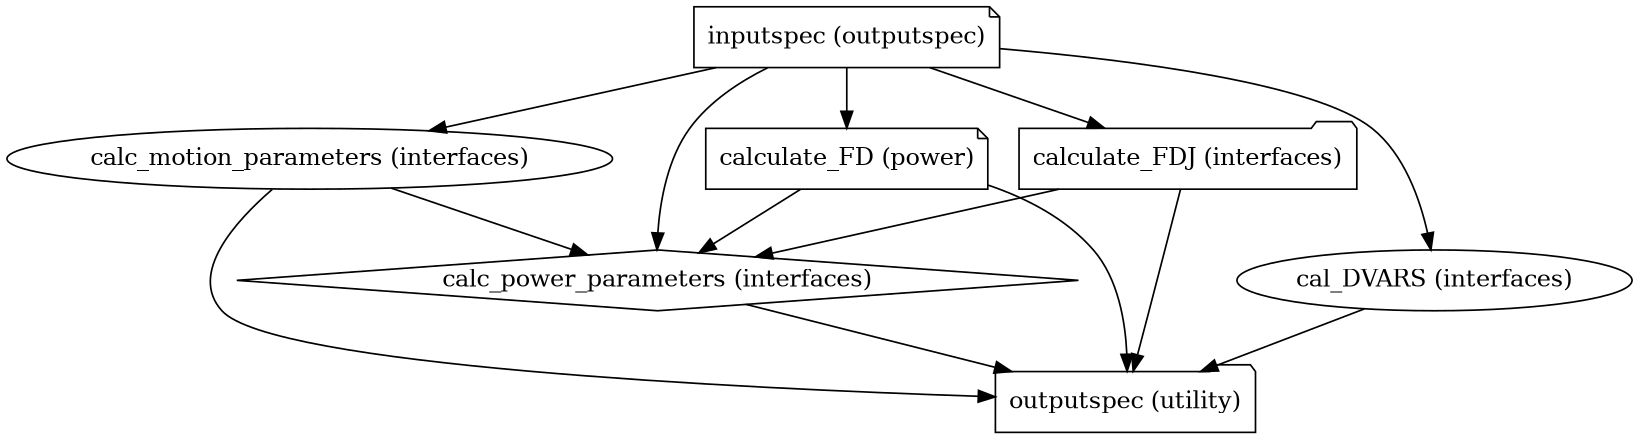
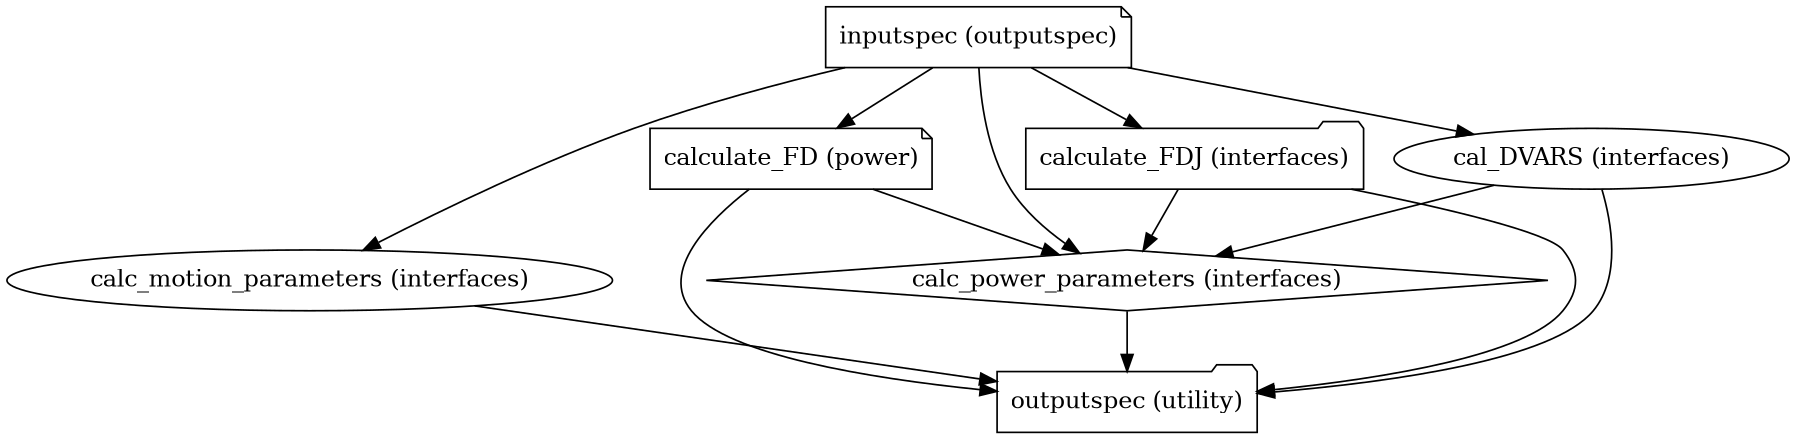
edge "calc_motion_parameters (interfaces)" -> "calc_power_parameters (interfaces)": now "cal_DVARS (interfaces)" -> "calc_power_parameters (interfaces)"
